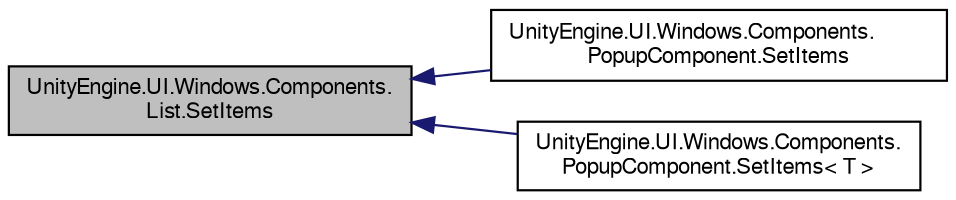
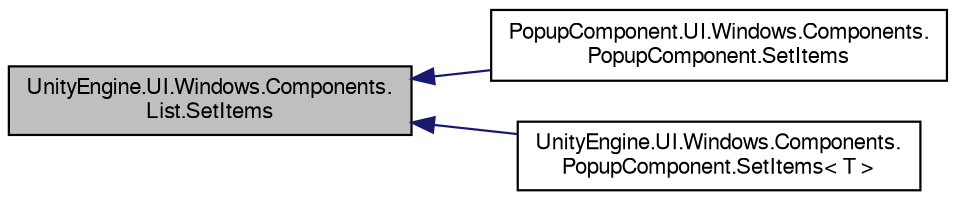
node "UnityEngine.UI.Windows.Components. PopupComponent.SetItems": label "UnityEngine.UI.Windows.Components. PopupComponent.SetItems" -> "PopupComponent.UI.Windows.Components. PopupComponent.SetItems"
